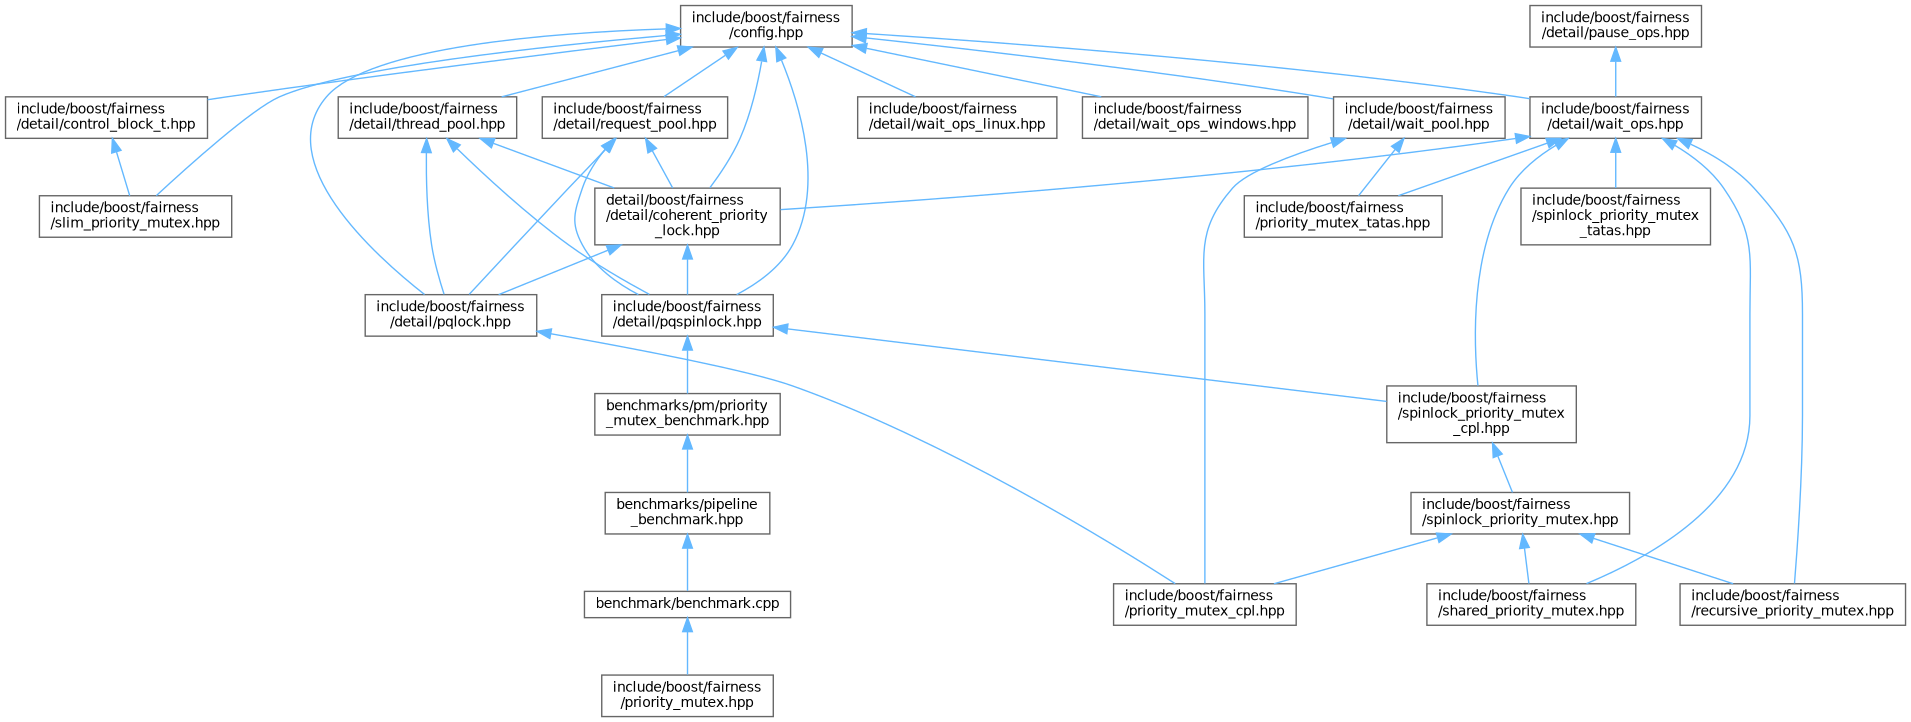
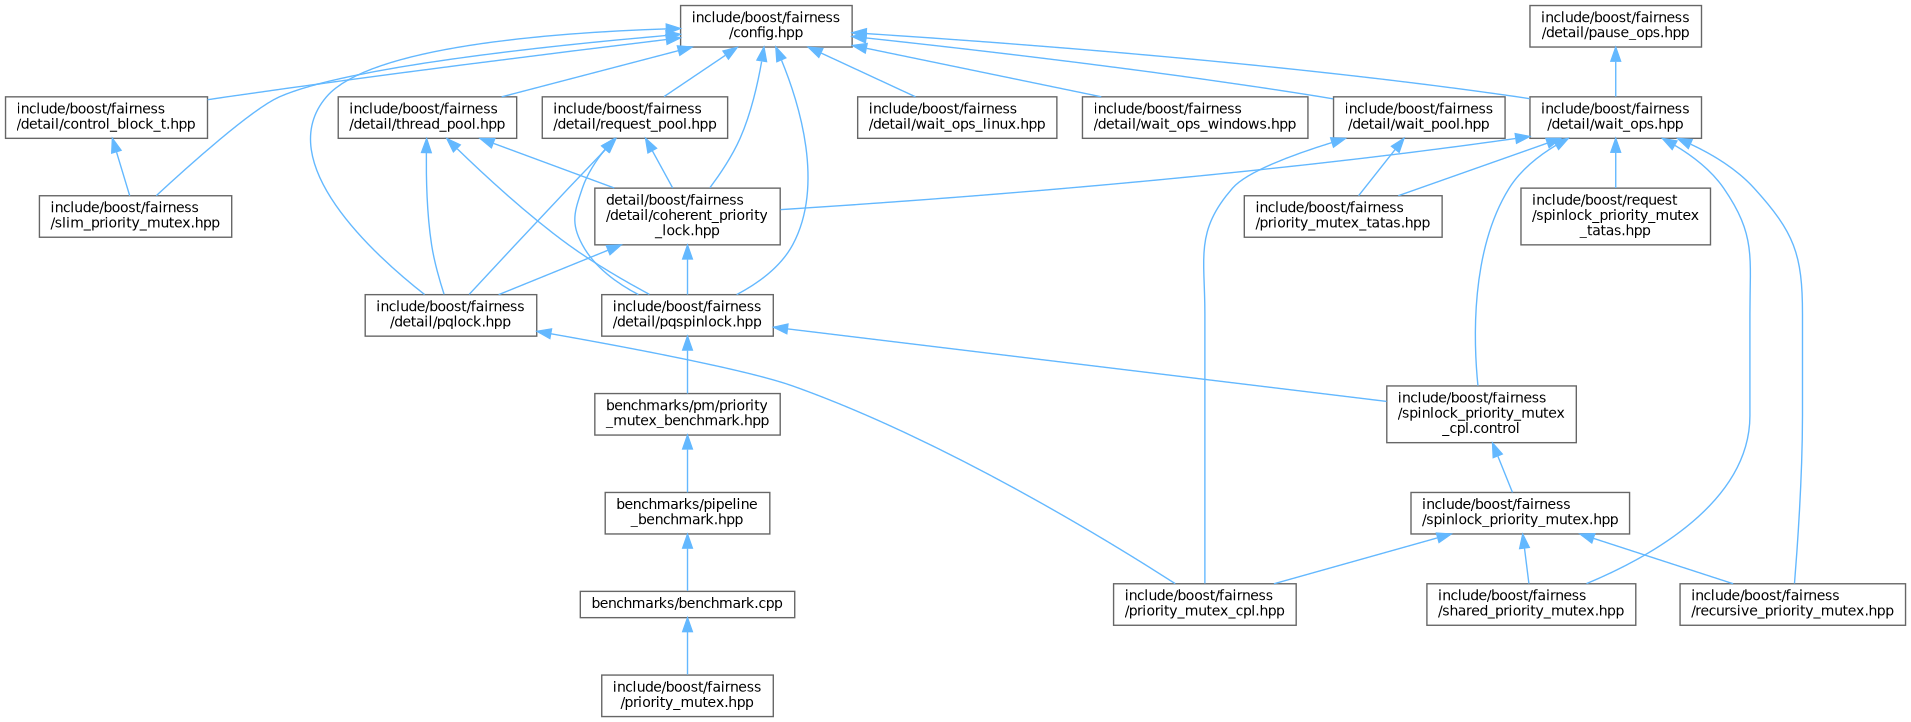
node "include/boost/fairness /spinlock_priority_mutex _tatas.hpp": label "include/boost/fairness /spinlock_priority_mutex _tatas.hpp" -> "include/boost/request /spinlock_priority_mutex _tatas.hpp"
node "include/boost/fairness /spinlock_priority_mutex _cpl.hpp": label "include/boost/fairness /spinlock_priority_mutex _cpl.hpp" -> "include/boost/fairness /spinlock_priority_mutex _cpl.control"
node "benchmark/benchmark.cpp": label "benchmark/benchmark.cpp" -> "benchmarks/benchmark.cpp"
